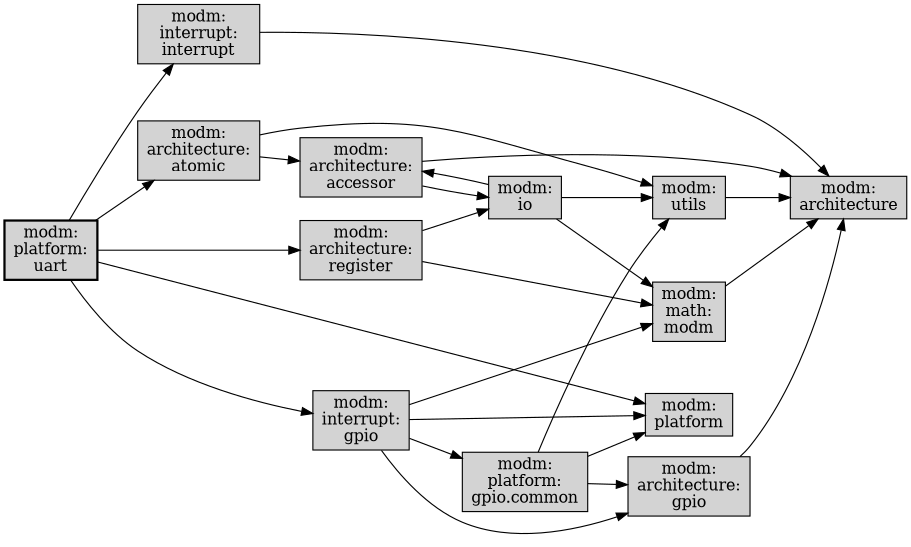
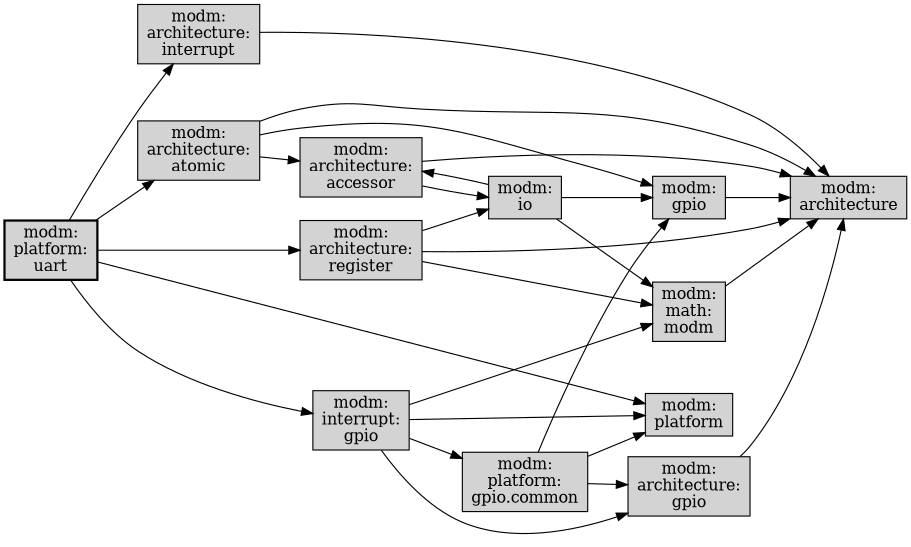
node "modm: interrupt: interrupt": label "modm: interrupt: interrupt" -> "modm: architecture: interrupt"
edge "modm: architecture: atomic" -> "modm: architecture": added
node "modm: utils": label "modm: utils" -> "modm: gpio"
edge "modm: architecture: register" -> "modm: architecture": added
